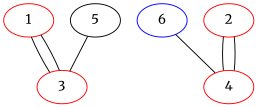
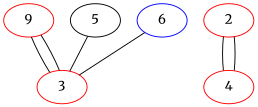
node "1": label "1" -> "9"
edge "6" -- "4": now "6" -- "3"
